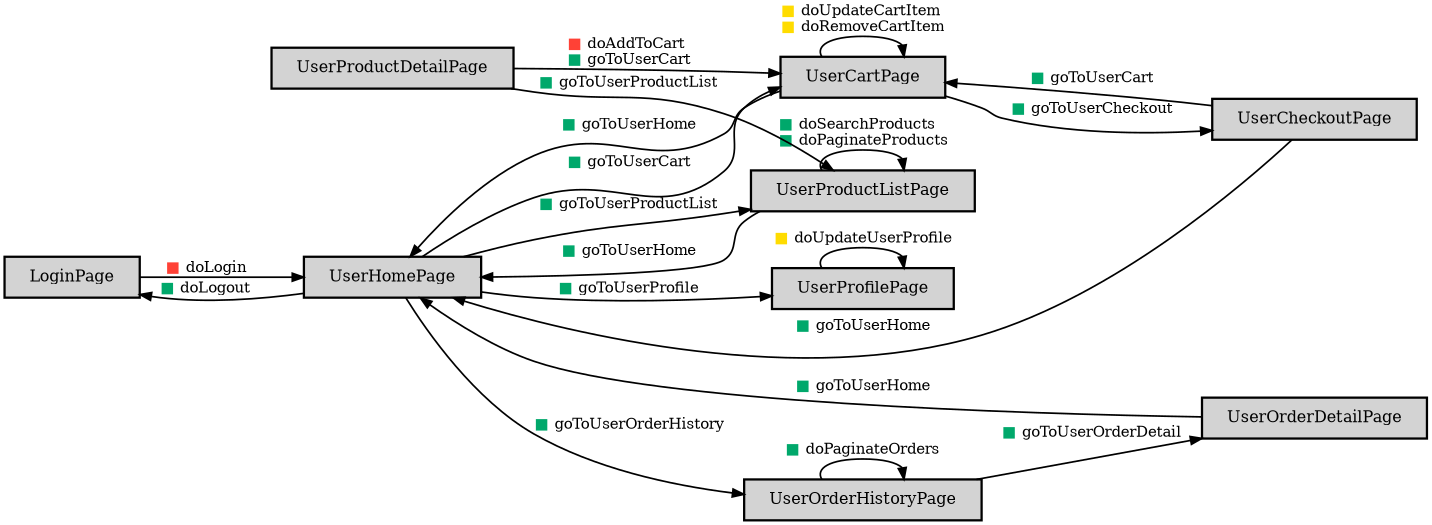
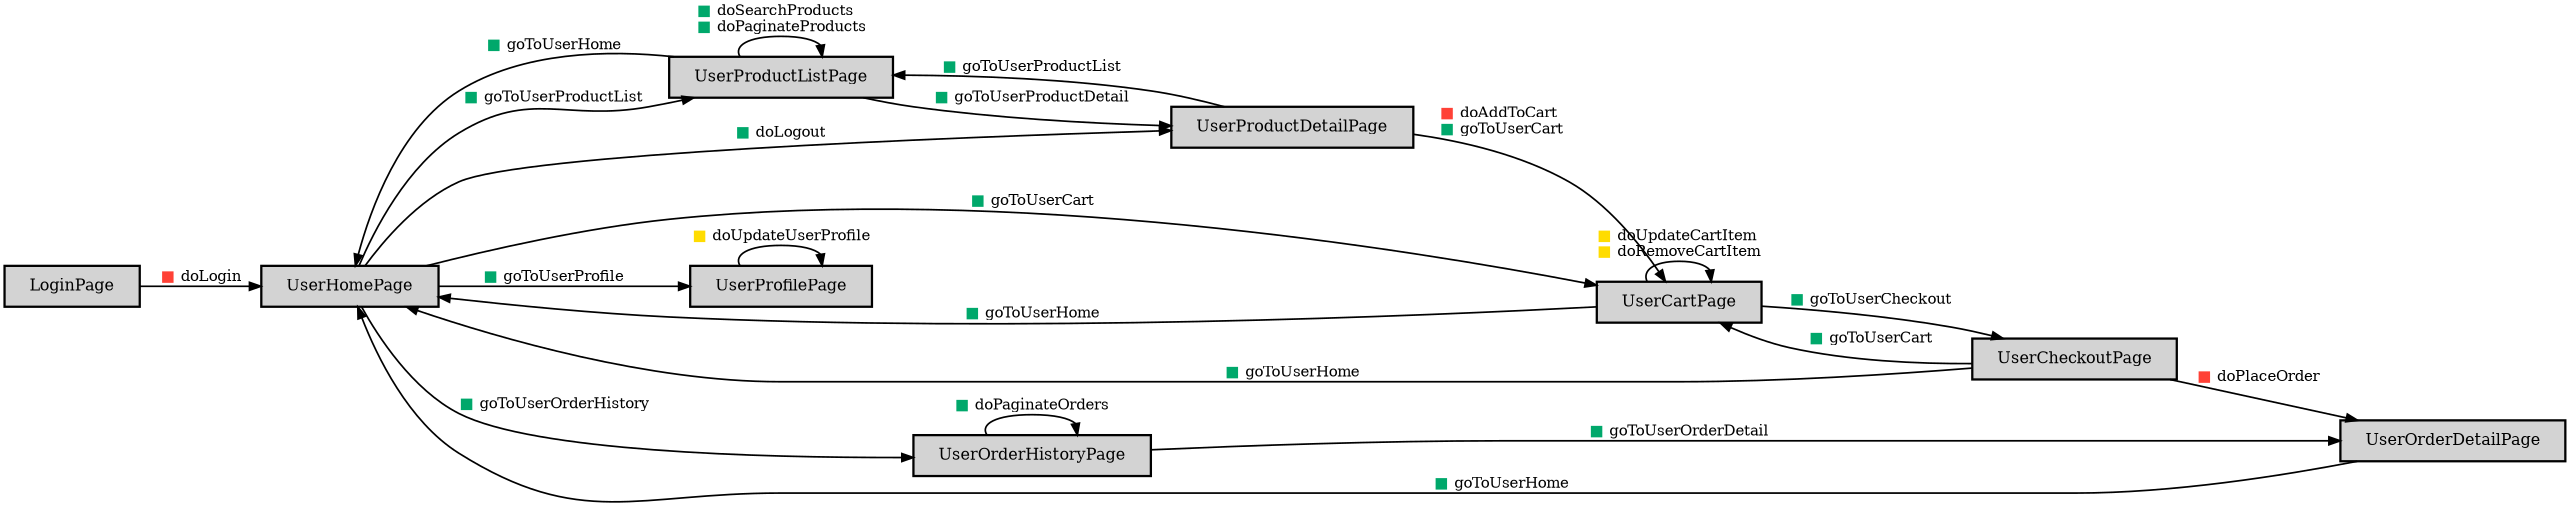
edge "UserProductListPage" -> "UserProductDetailPage": added, label "■ goToUserProductDetail"
edge "UserHomePage" -> "LoginPage": now "UserHomePage" -> "UserProductDetailPage"
edge "UserCheckoutPage" -> "UserOrderDetailPage": added, label "■ doPlaceOrder"
